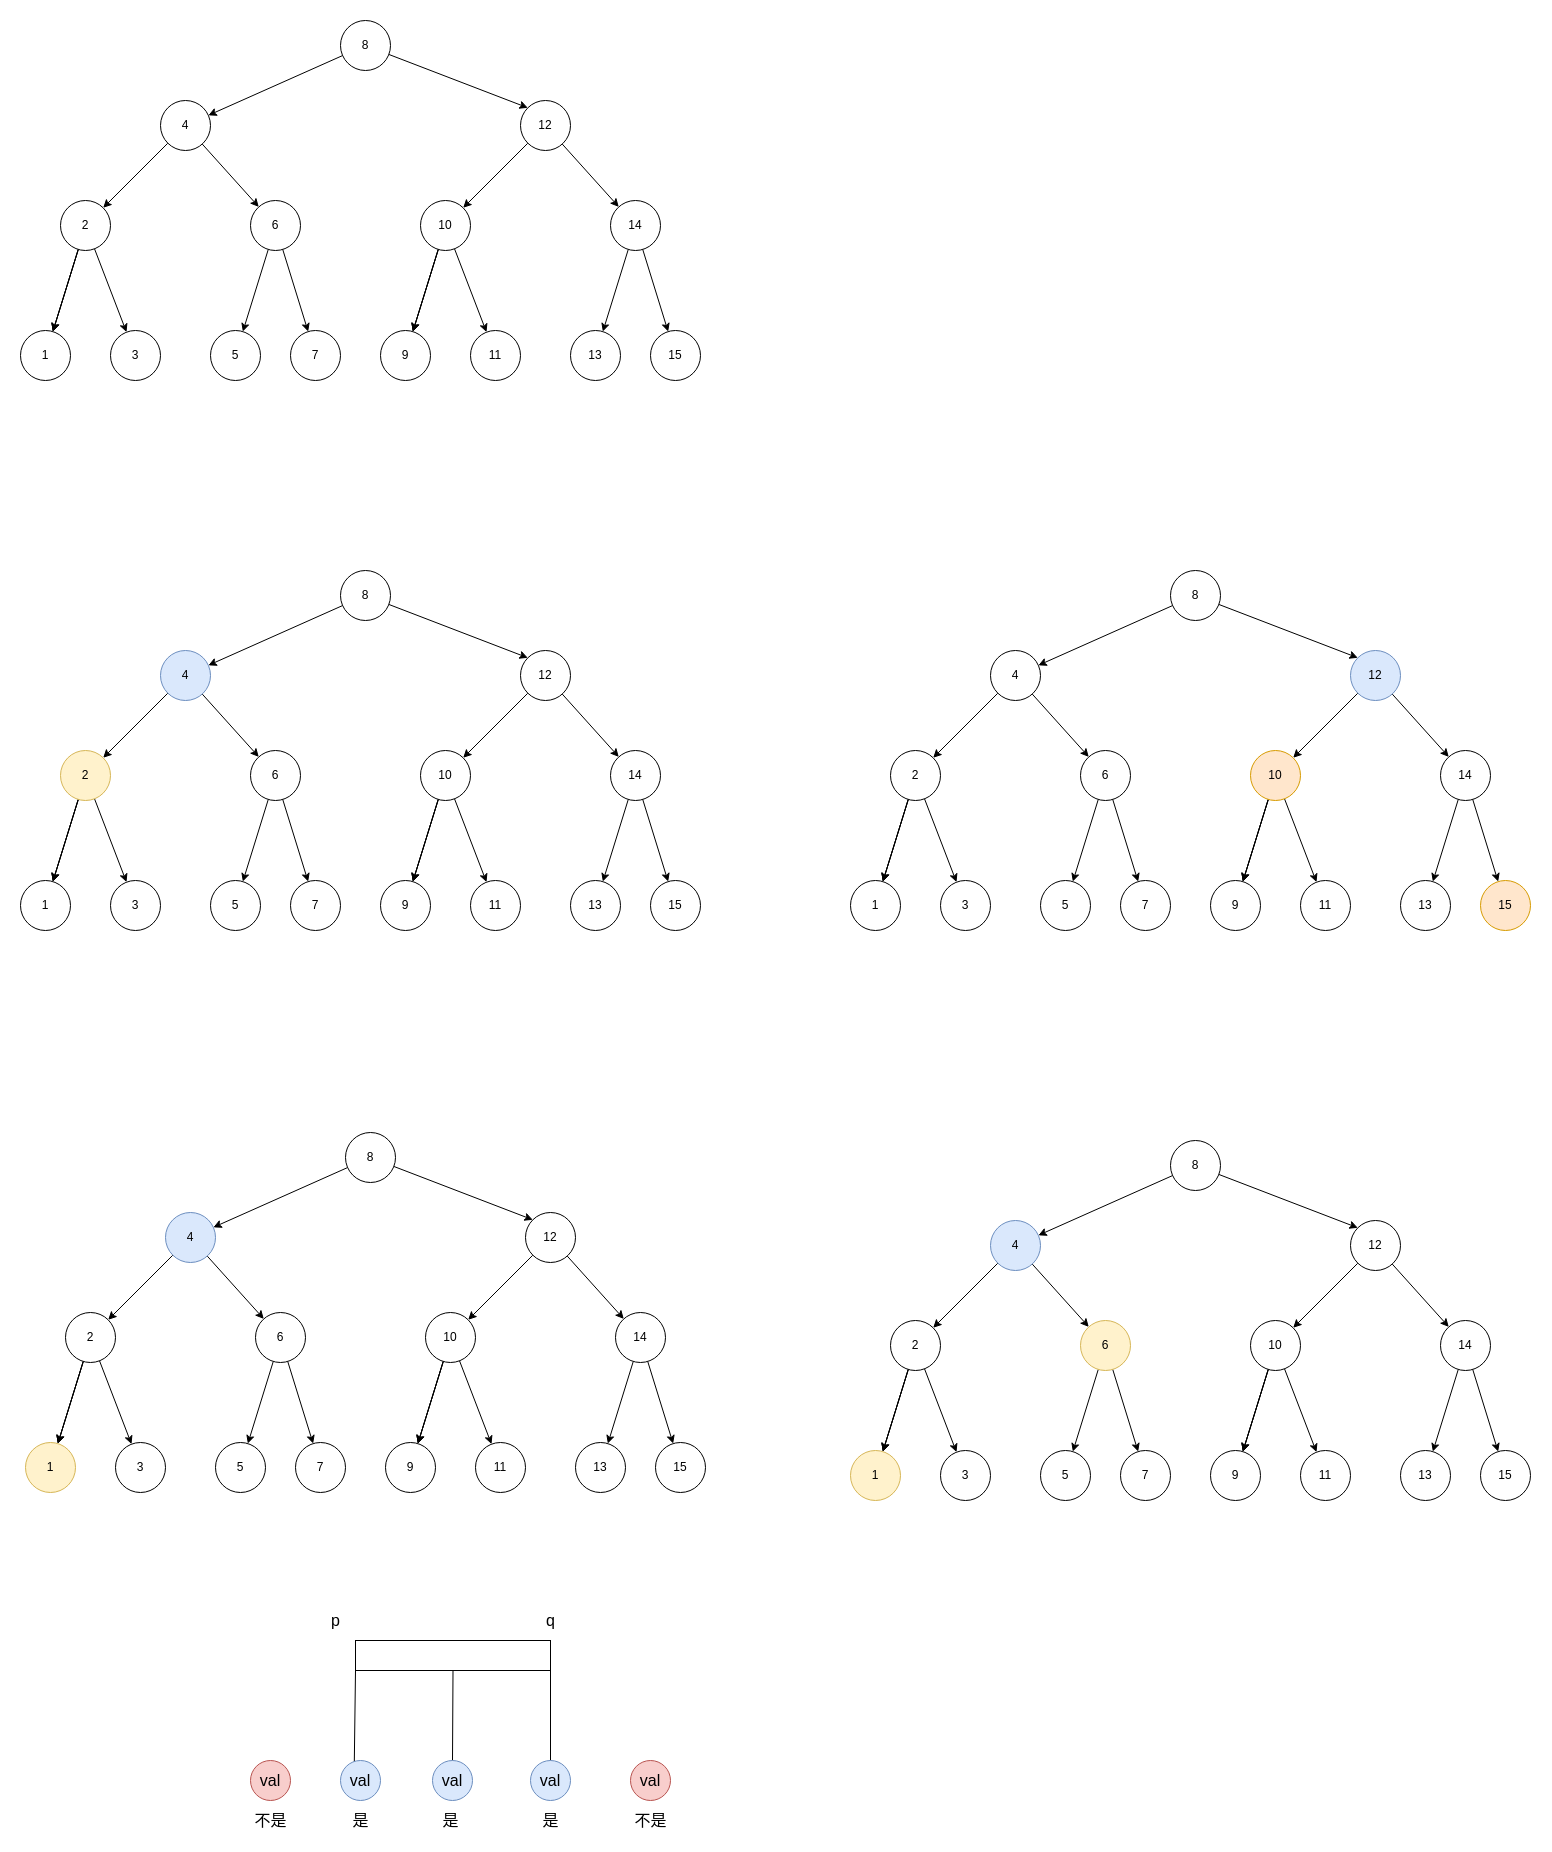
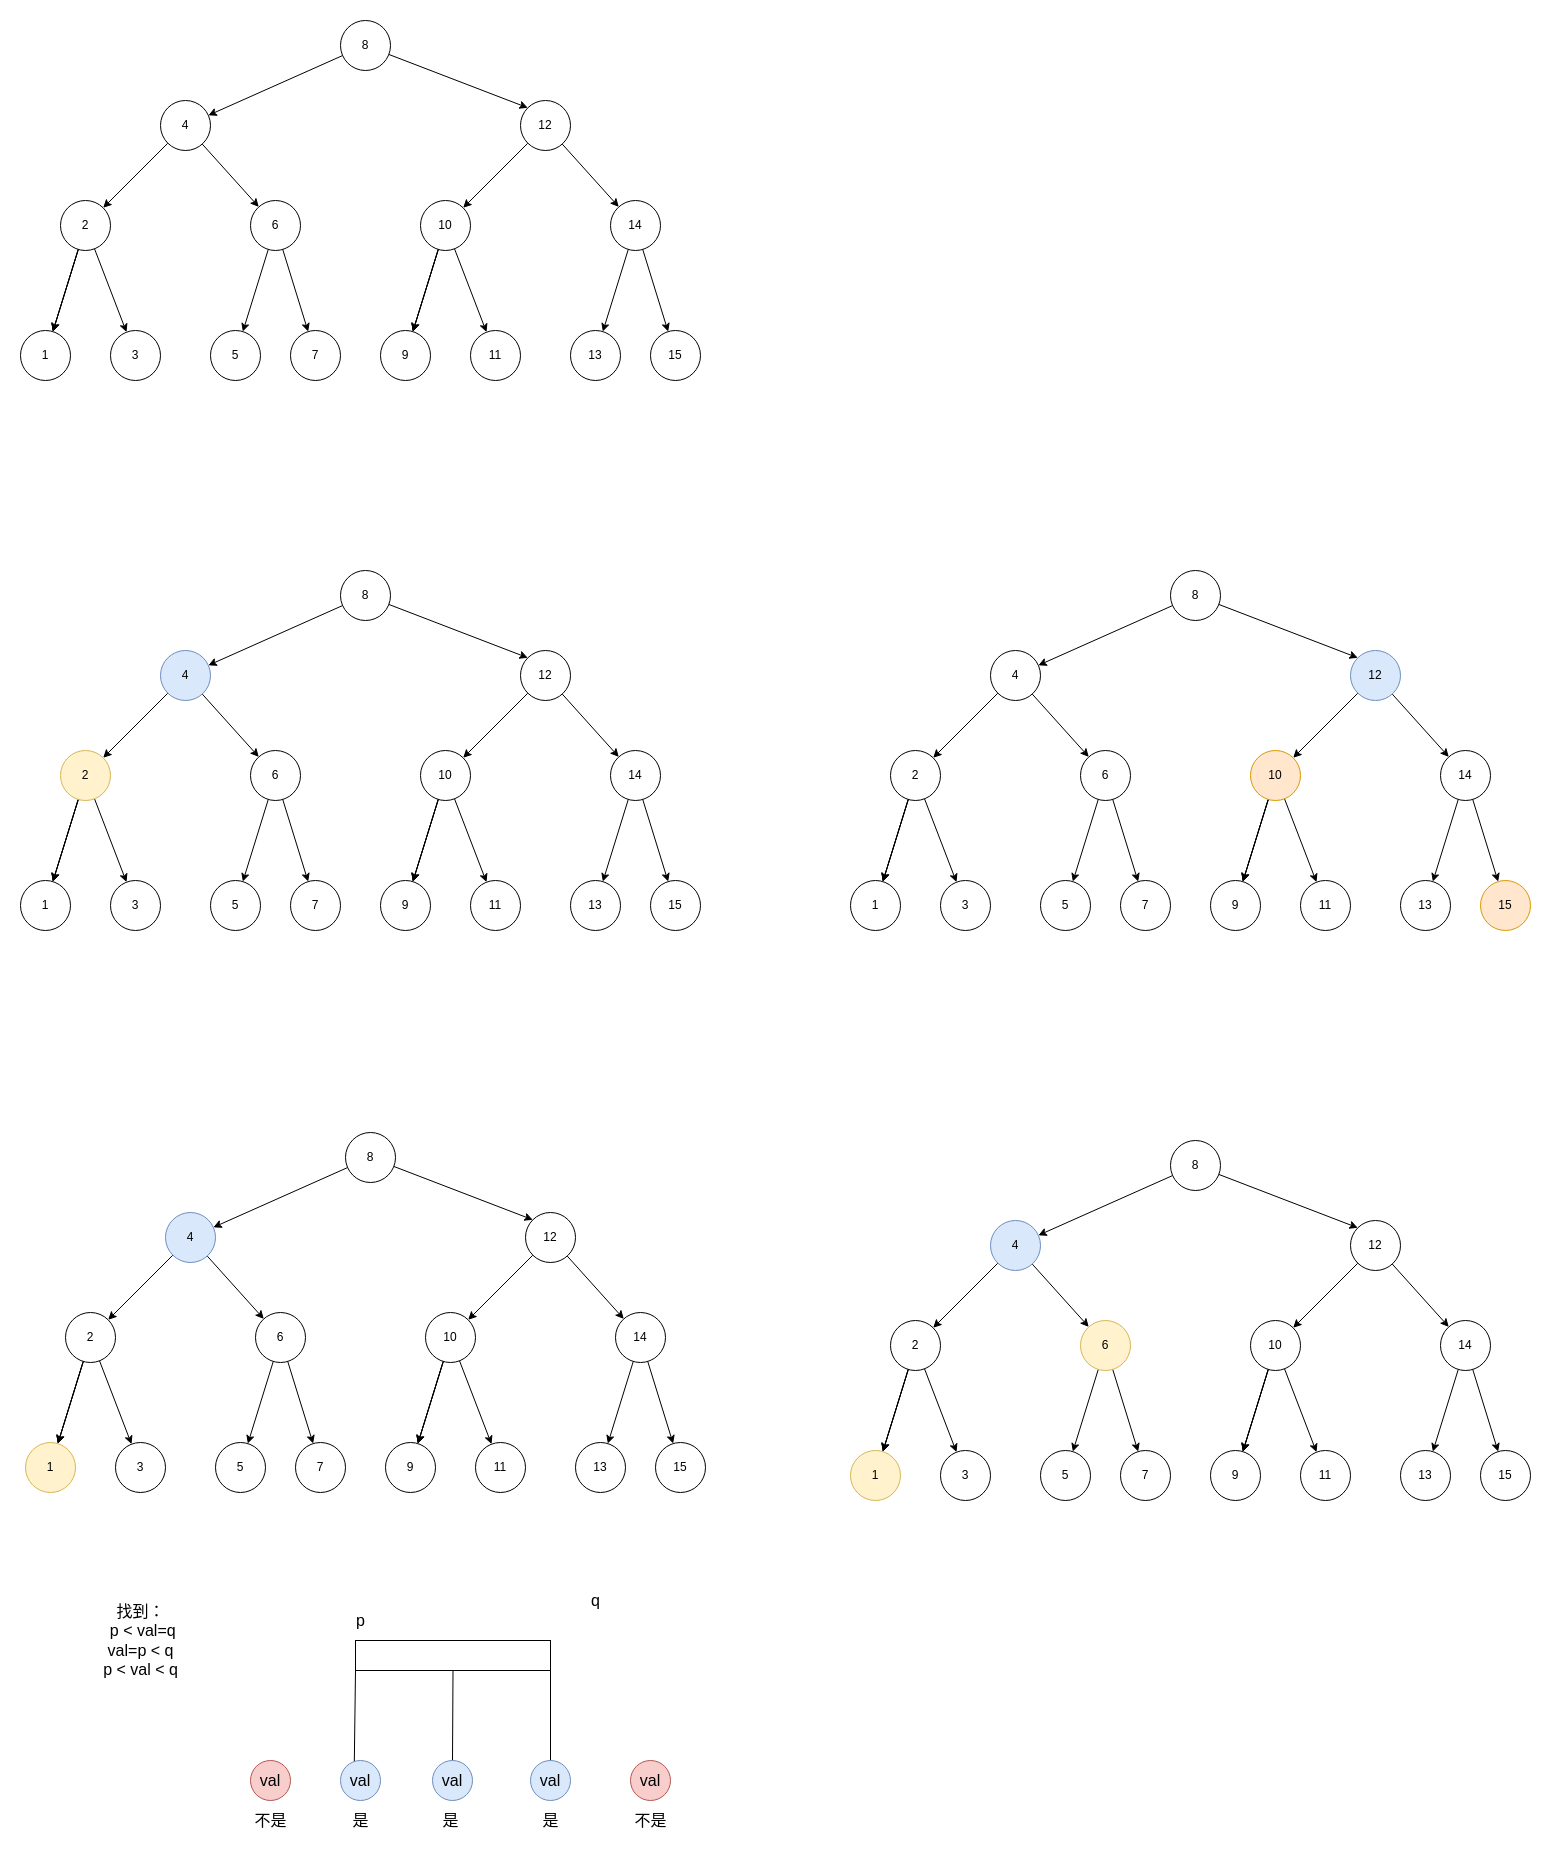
node "p": moved (336, 1621) -> (361, 1621)
node "q": moved (551, 1621) -> (596, 1601)
node "找到： p < val=q val=p < q p < val < q": added
